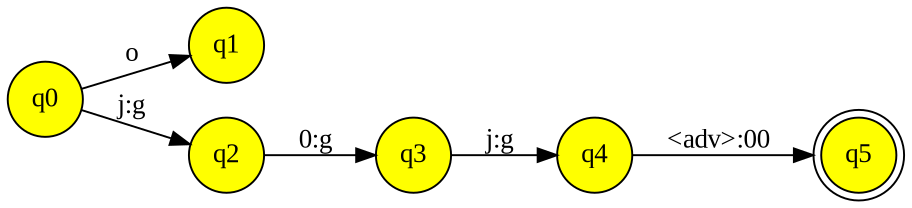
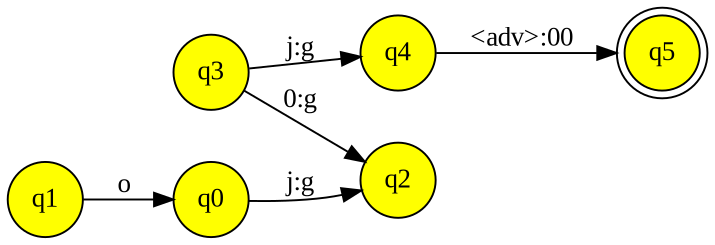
edge "q0" -> "q1": reversed
edge "q2" -> "q3": reversed
